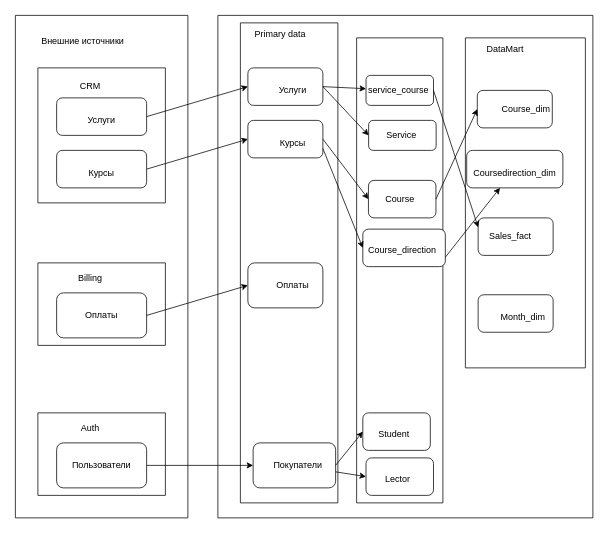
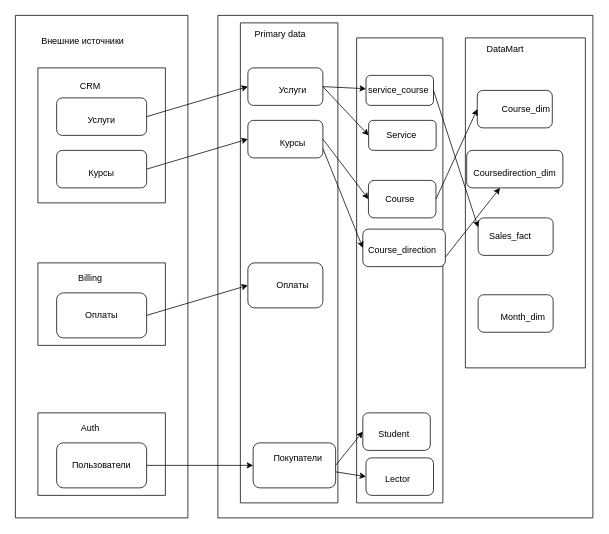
node "Покупатели": moved (298, 465) -> (298, 458)
